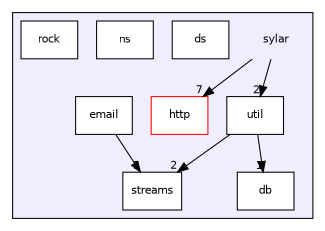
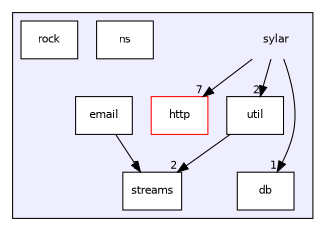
node "ds": removed
edge "util" -> "db": now "sylar" -> "db"
